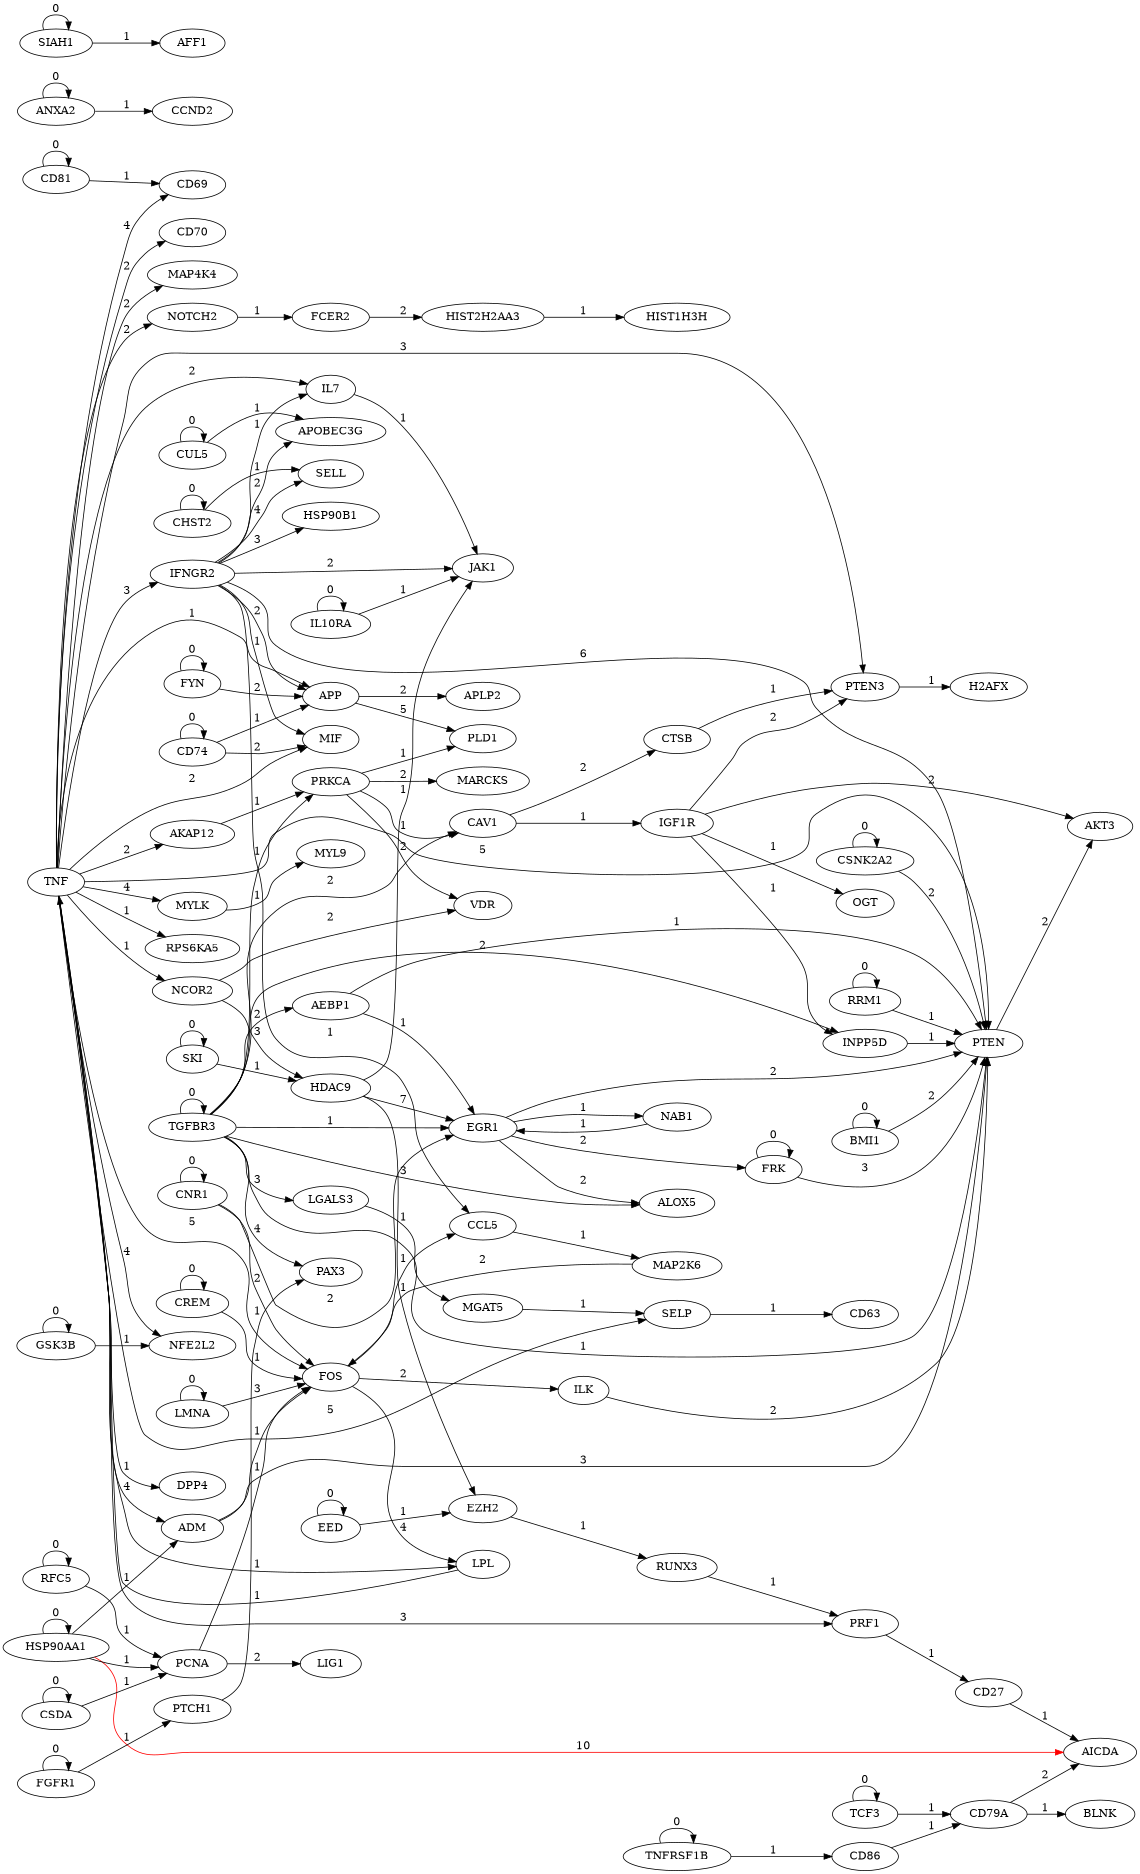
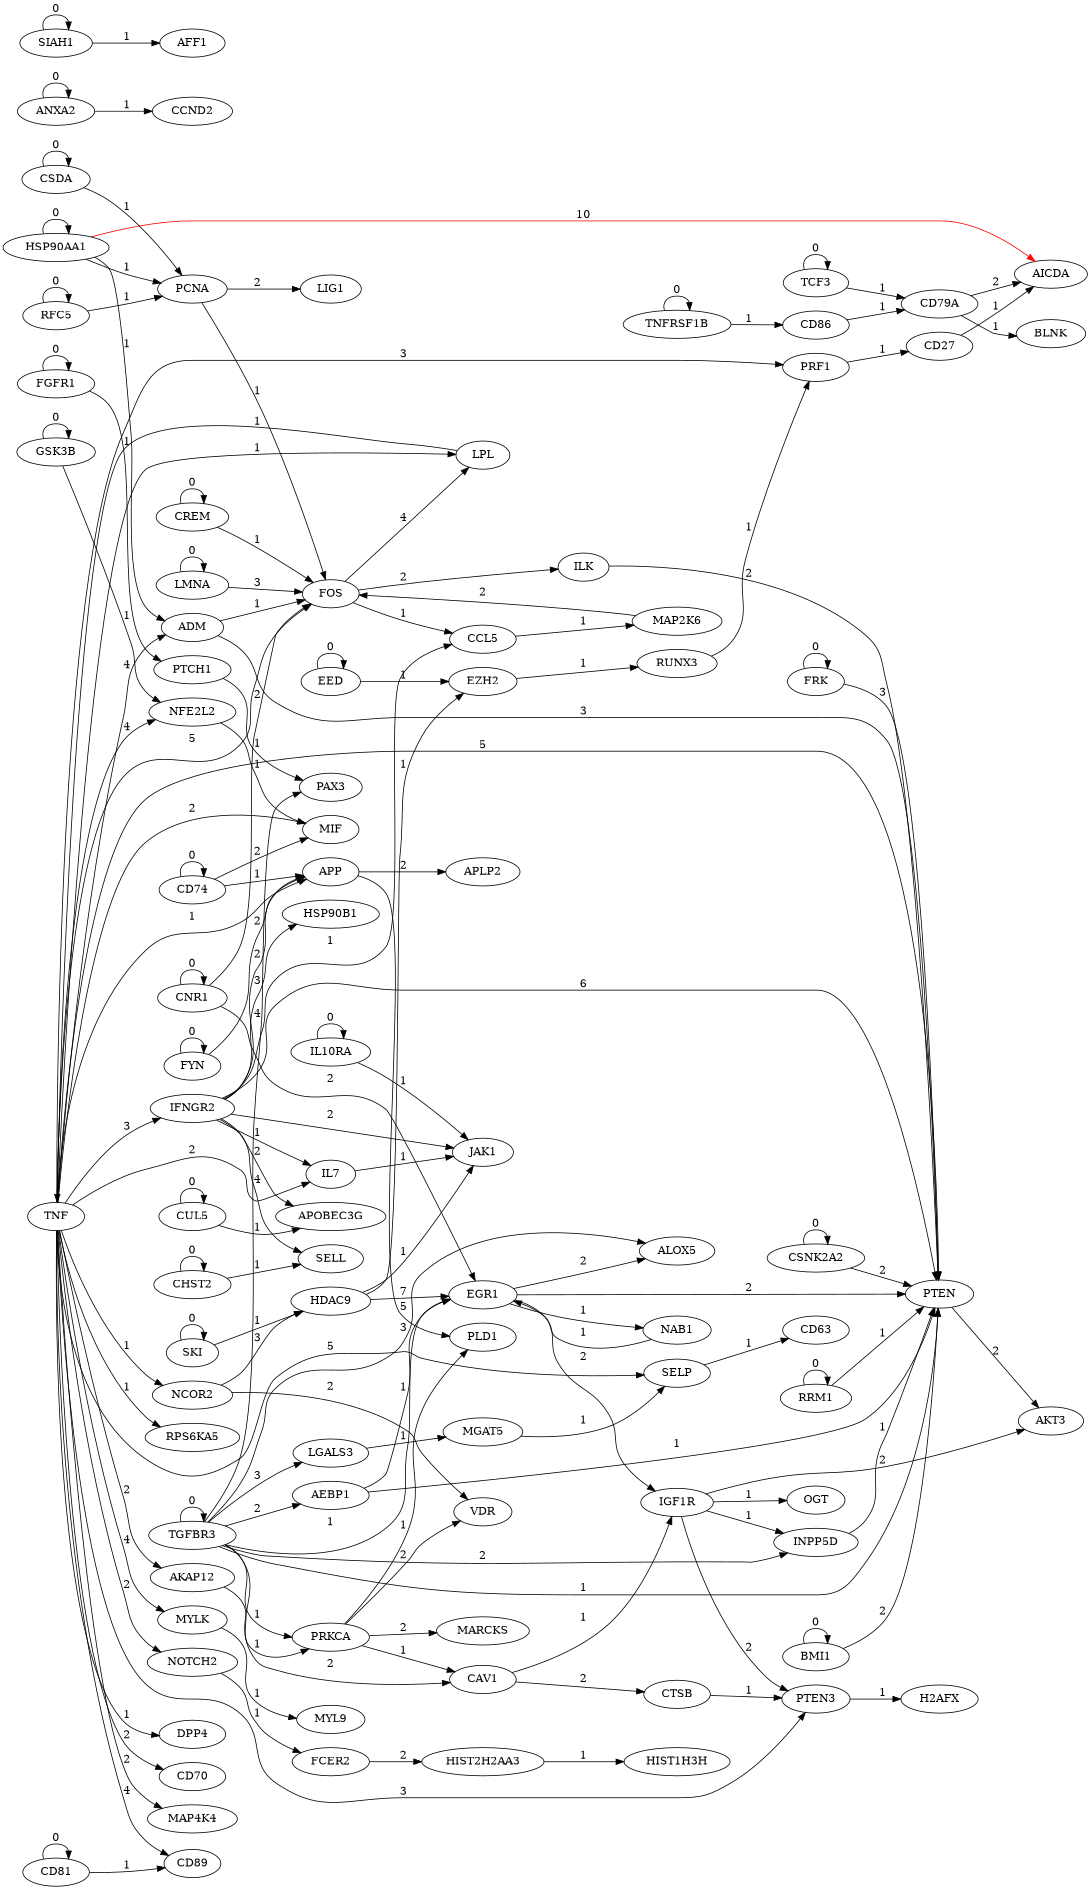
node "CD69": label "CD69" -> "CD89"
edge "IFNGR2" -> "MIF": now "NFE2L2" -> "MIF"
edge "EGR1" -> "FRK": now "EGR1" -> "IGF1R"
